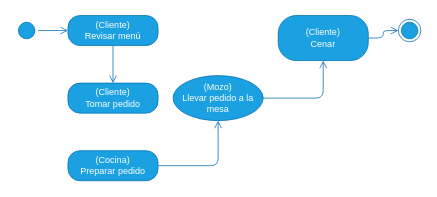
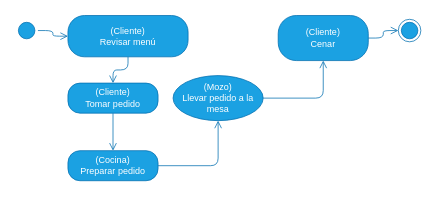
node "(Cliente) Revisar menú": size 90x30 -> 120x41
edge "(Cliente) Tomar pedido" -> "(Cocina) Preparar pedido": added
